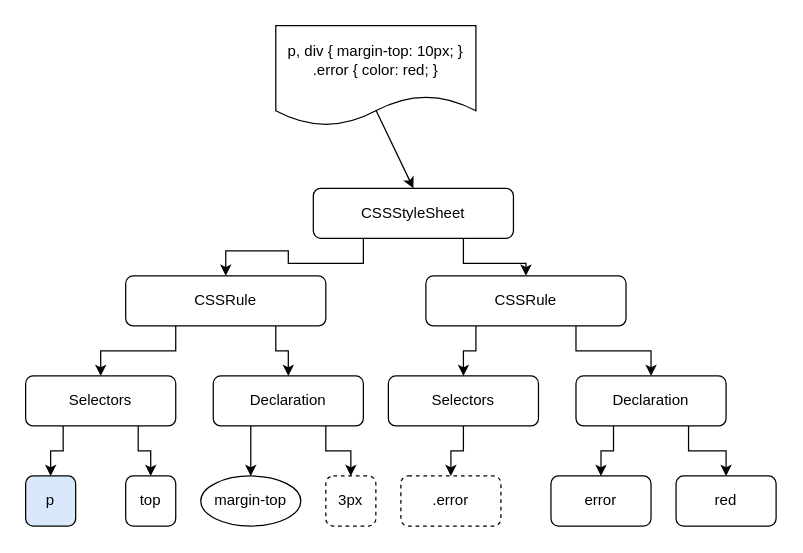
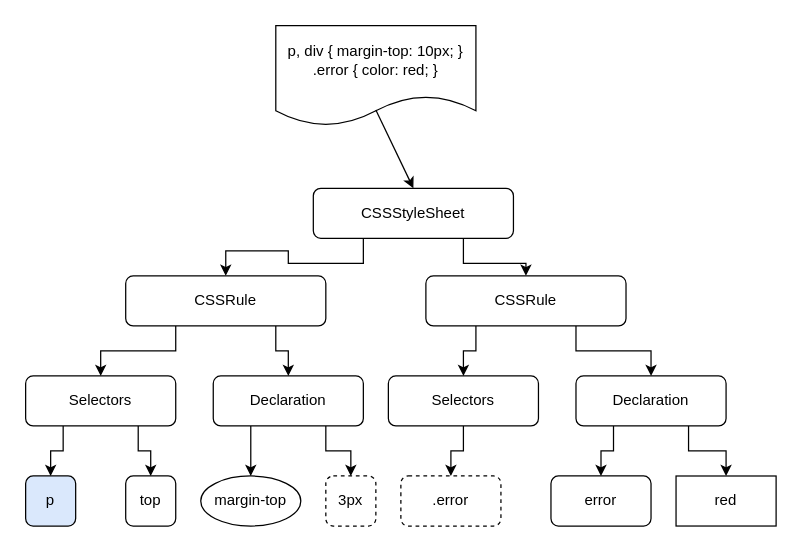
node "red": shape rounded rectangle -> rectangle
